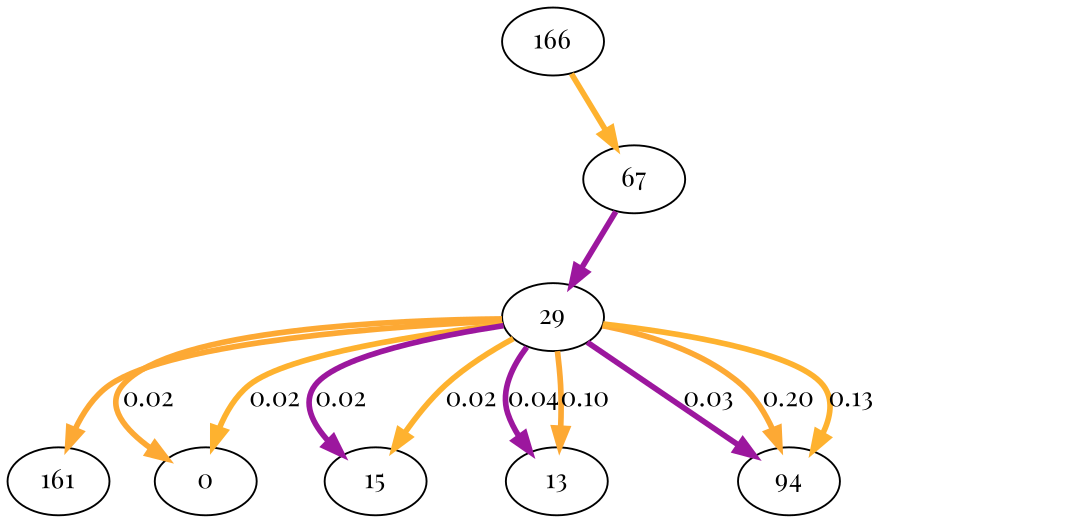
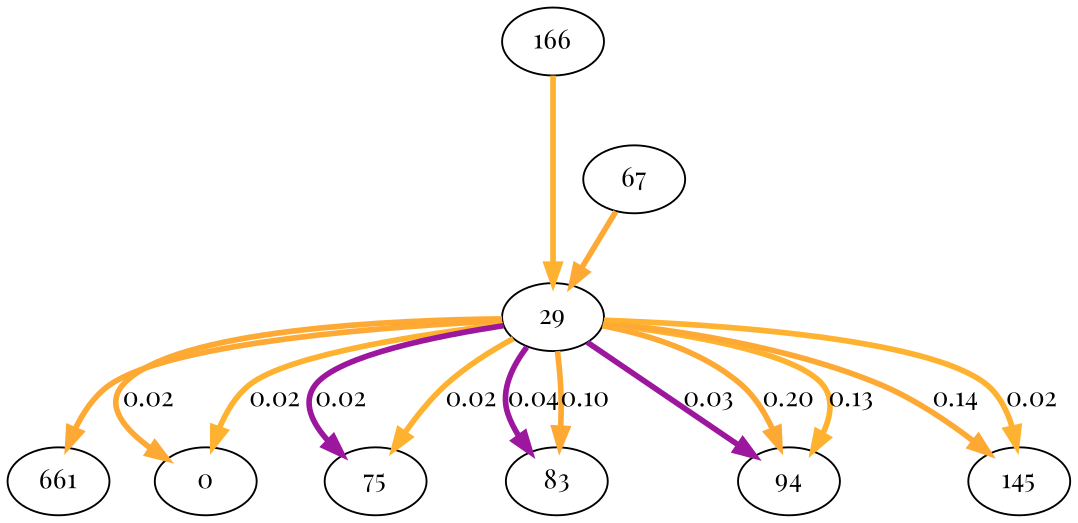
edge "166" -> "67": now "166" -> "29"
edge "67" -> "29": color #9c179e -> #fda934
node "161": label "161" -> "661"
node "15": label "15" -> "75"
node "13": label "13" -> "83"
node "145": added
